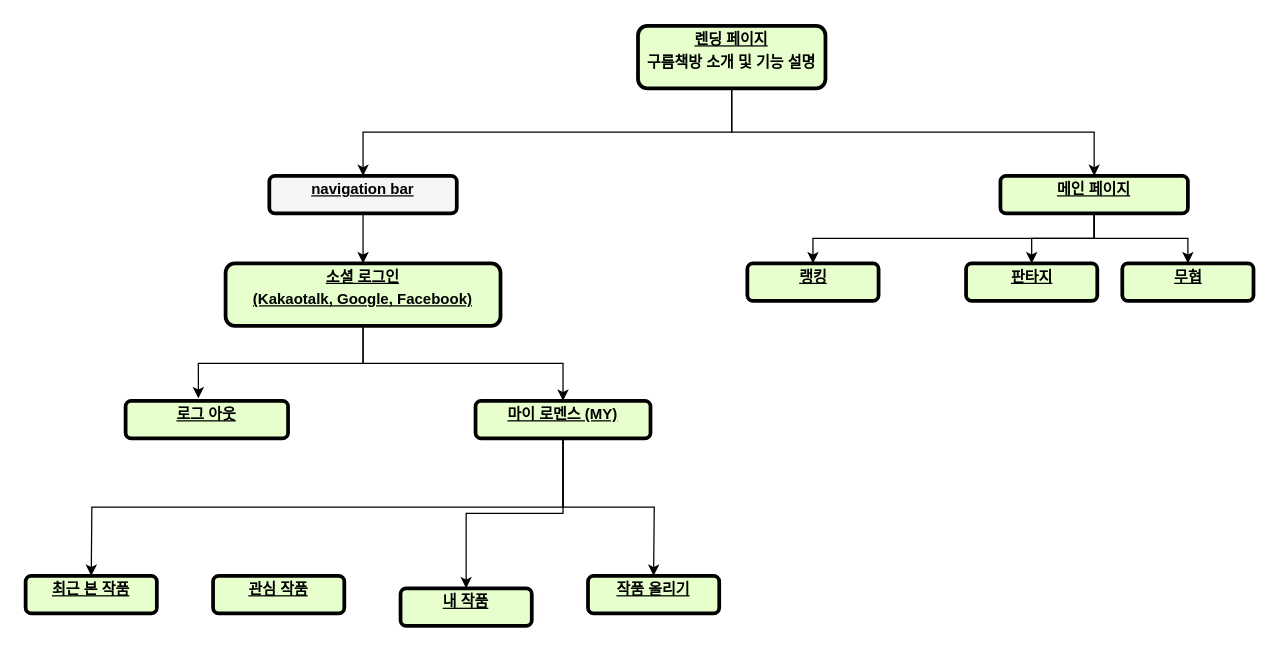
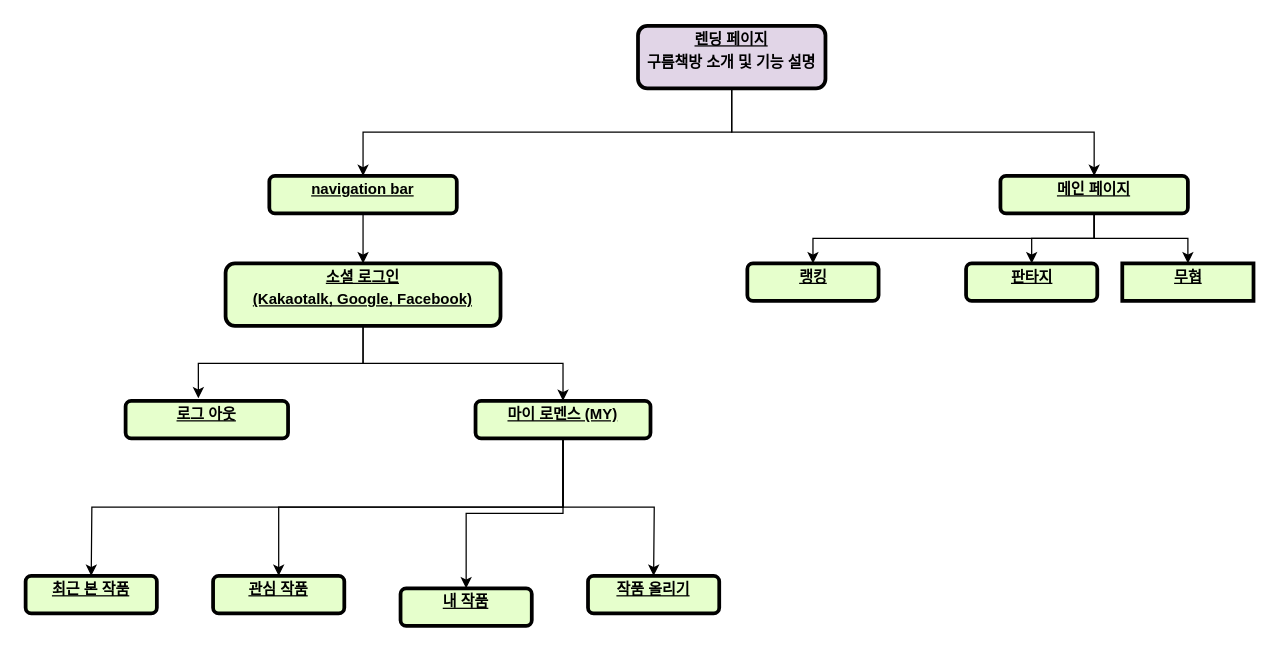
node "렌딩 페이지 구름책방 소개 및 기능 설명": fillcolor #e6ffcc -> #e1d5e7
node "navigation bar": fillcolor #f5f5f5 -> #e6ffcc
node "무협": shape rounded rectangle -> rectangle
edge "마이 로멘스 (MY)" -> "관심 작품": added
